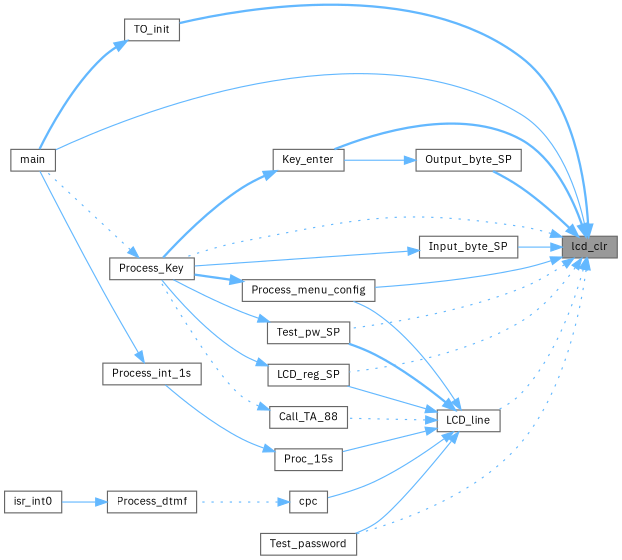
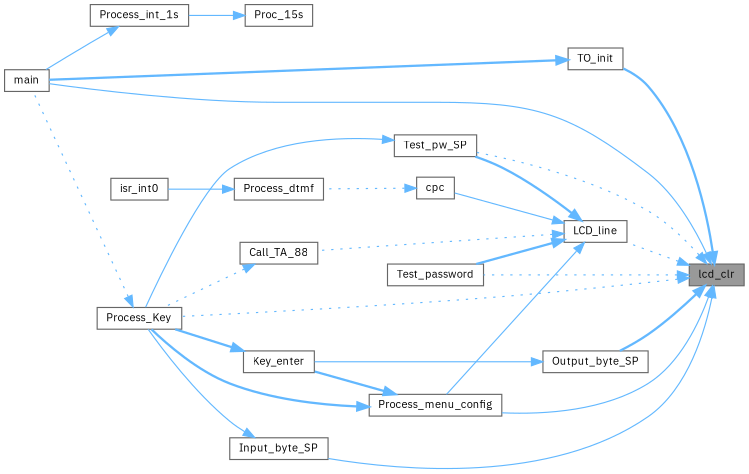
edge "Key_enter" -> "lcd_clr": now "Key_enter" -> "Process_menu_config"
node "LCD_reg_SP": removed
edge "Proc_15s" -> "LCD_line": removed
edge "Test_password" -> "LCD_line": style solid -> bold
